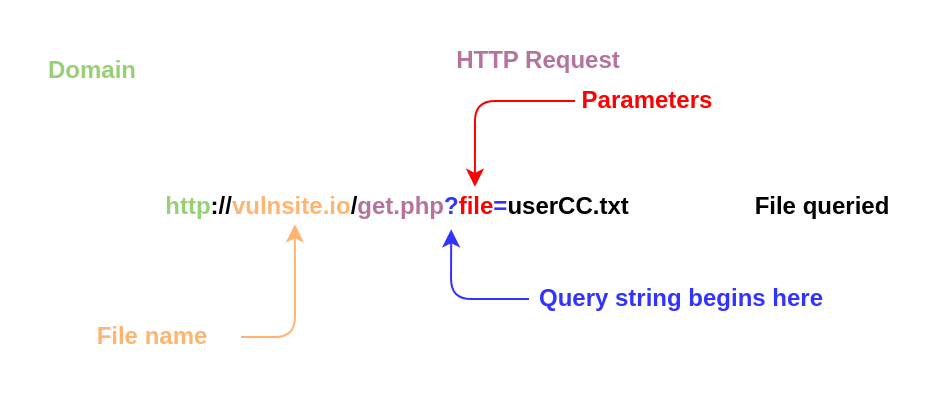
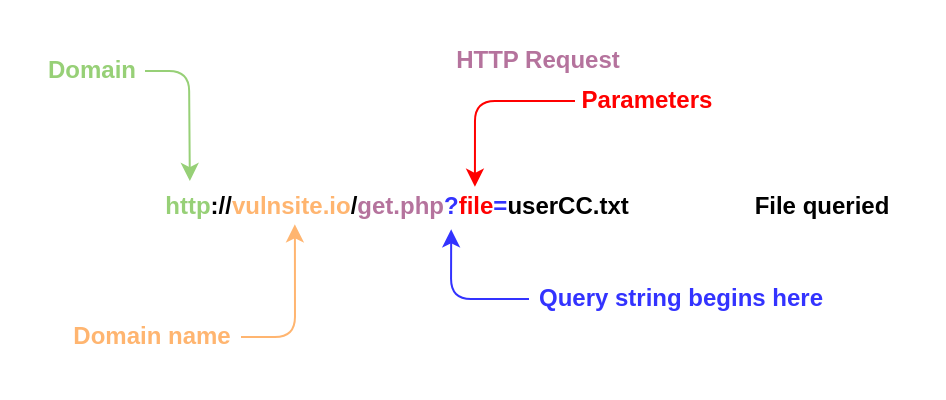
edge "Domain" -> "http://vulnsite.io/get.php?file=userCC.txt": added
node "File name": label "File name" -> "Domain name"
